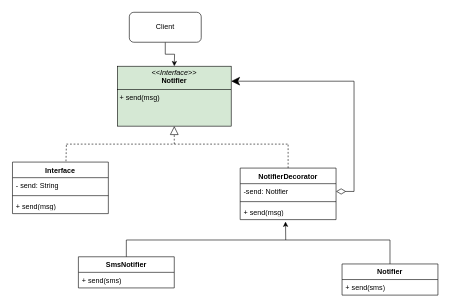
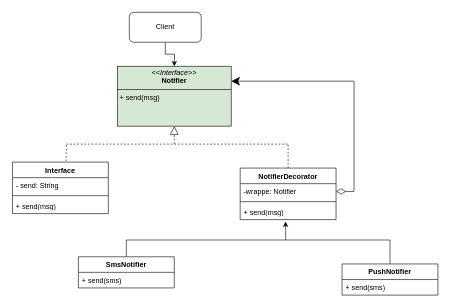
node "-send: Notifier": label "-send: Notifier" -> "-wrappe: Notifier"
node "Notifier": label "Notifier" -> "PushNotifier"
